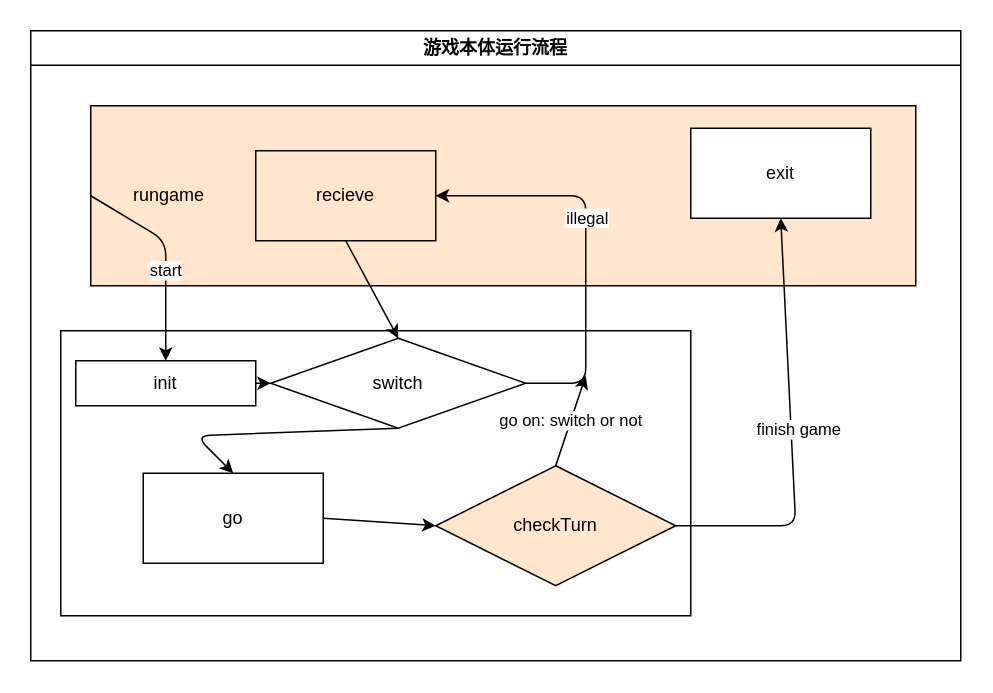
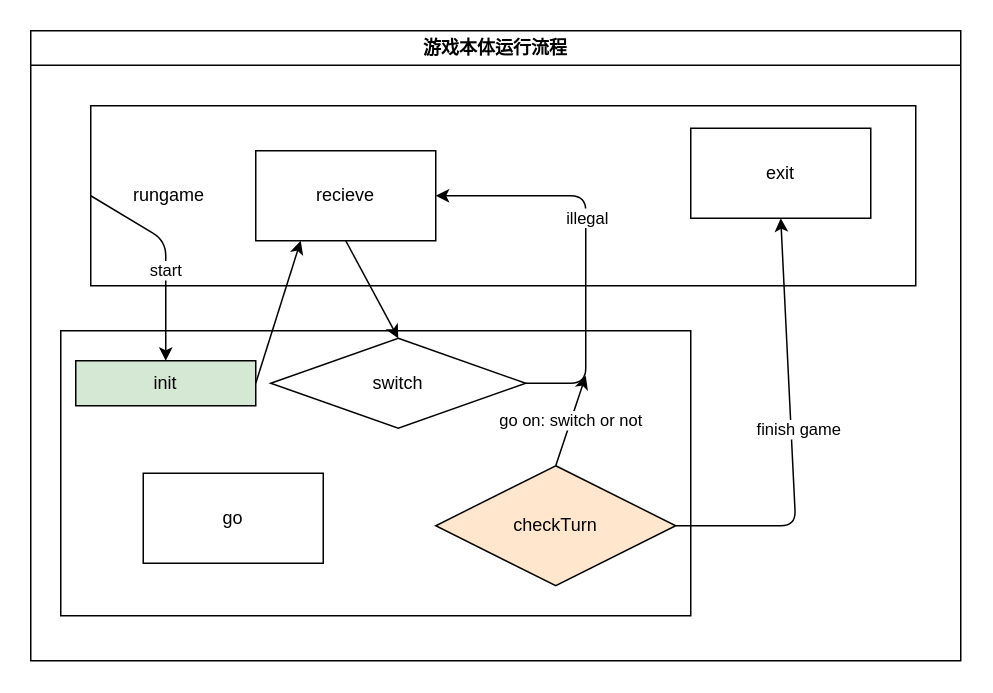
node "recieve": fillcolor #ffe6cc -> #ffffff
node "rungame": fillcolor #ffe6cc -> #ffffff
node "init": fillcolor #ffffff -> #d5e8d4
edge "init" -> "switch": now "init" -> "recieve"
edge "switch" -> "go": removed
edge "go" -> "checkTurn": removed
